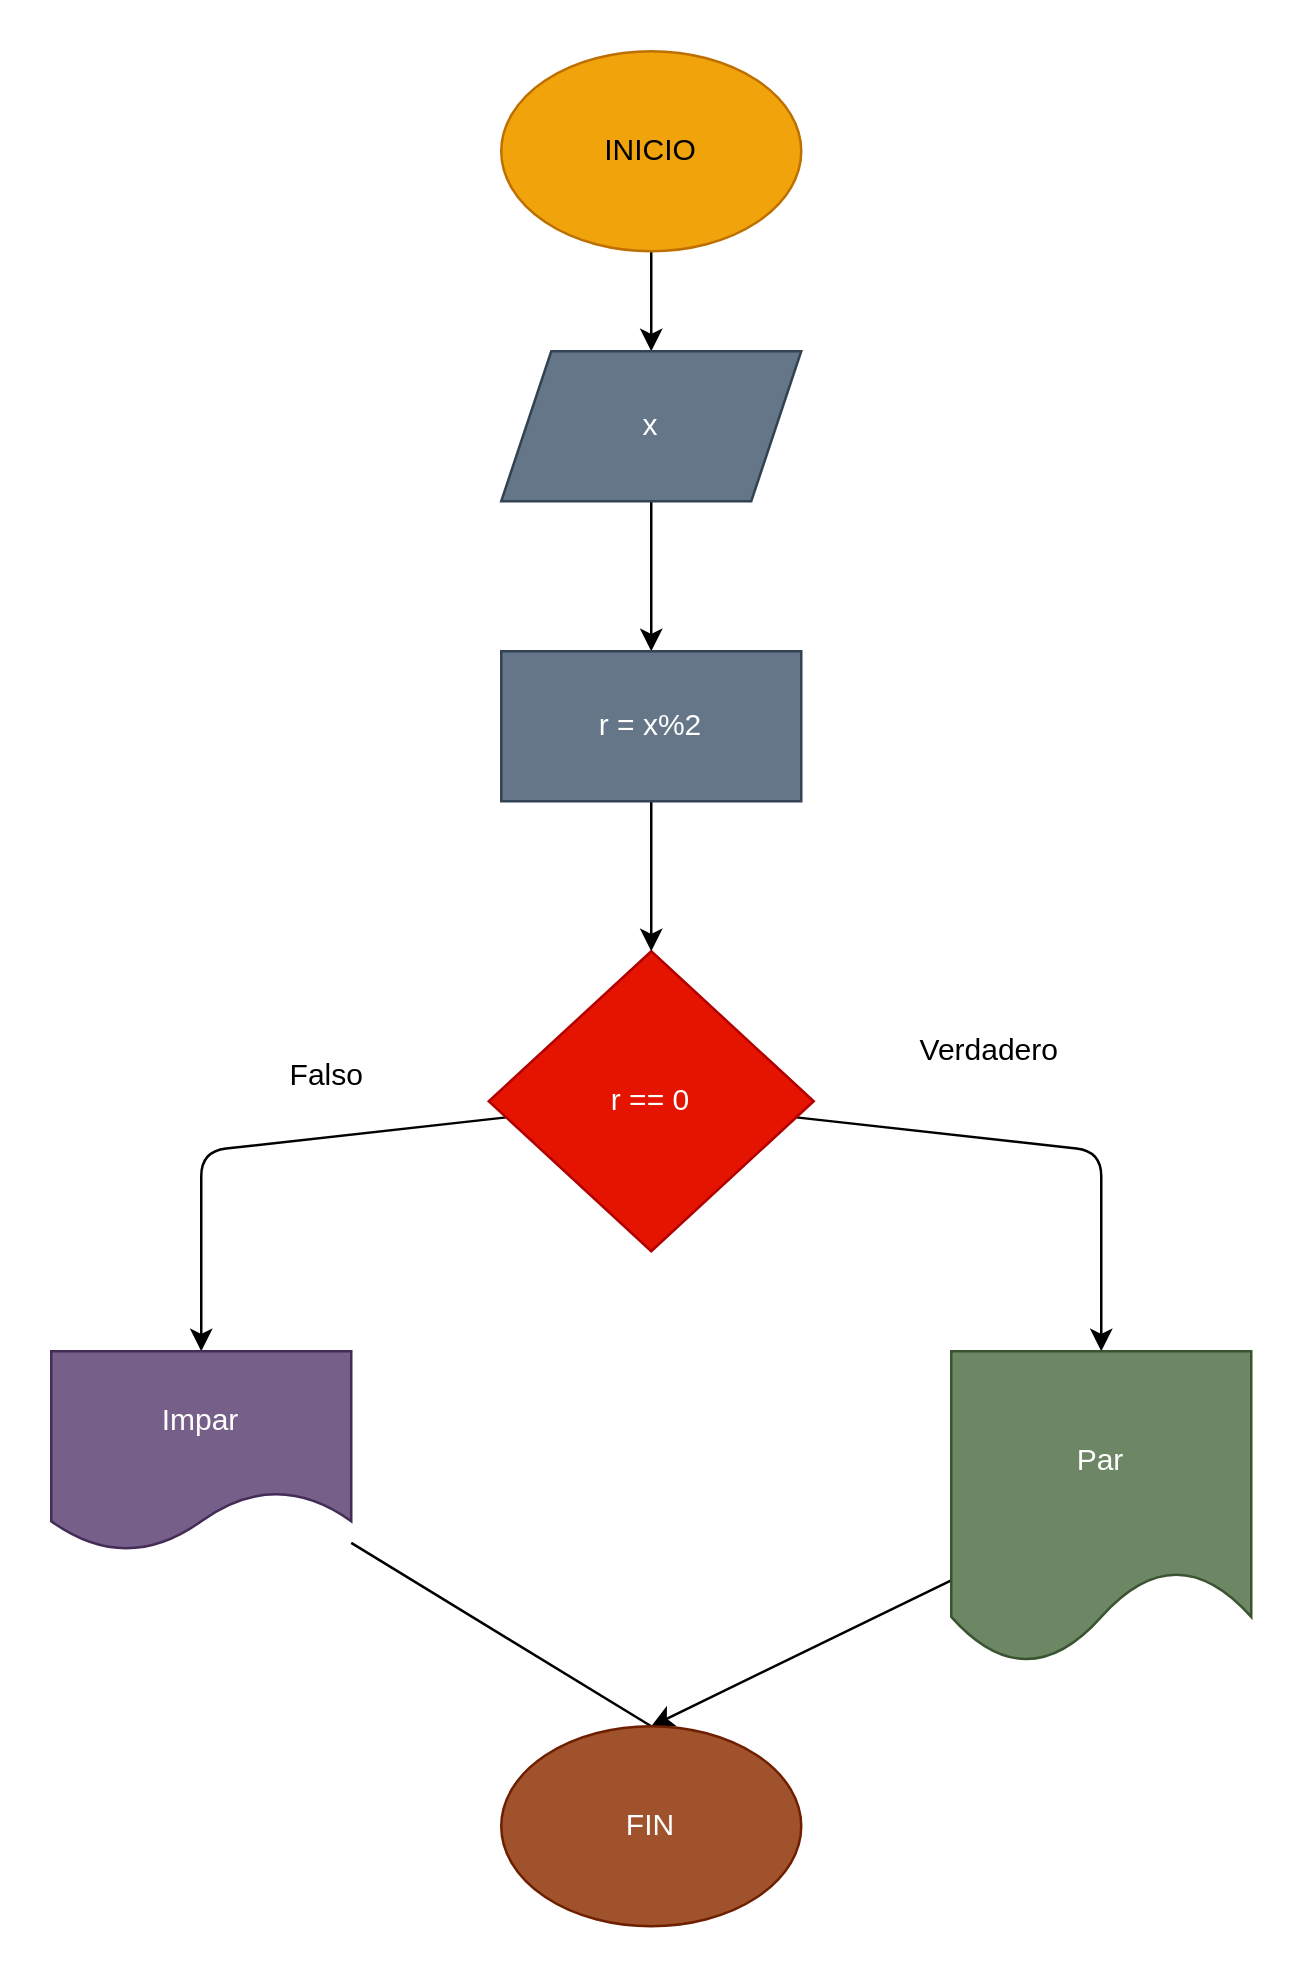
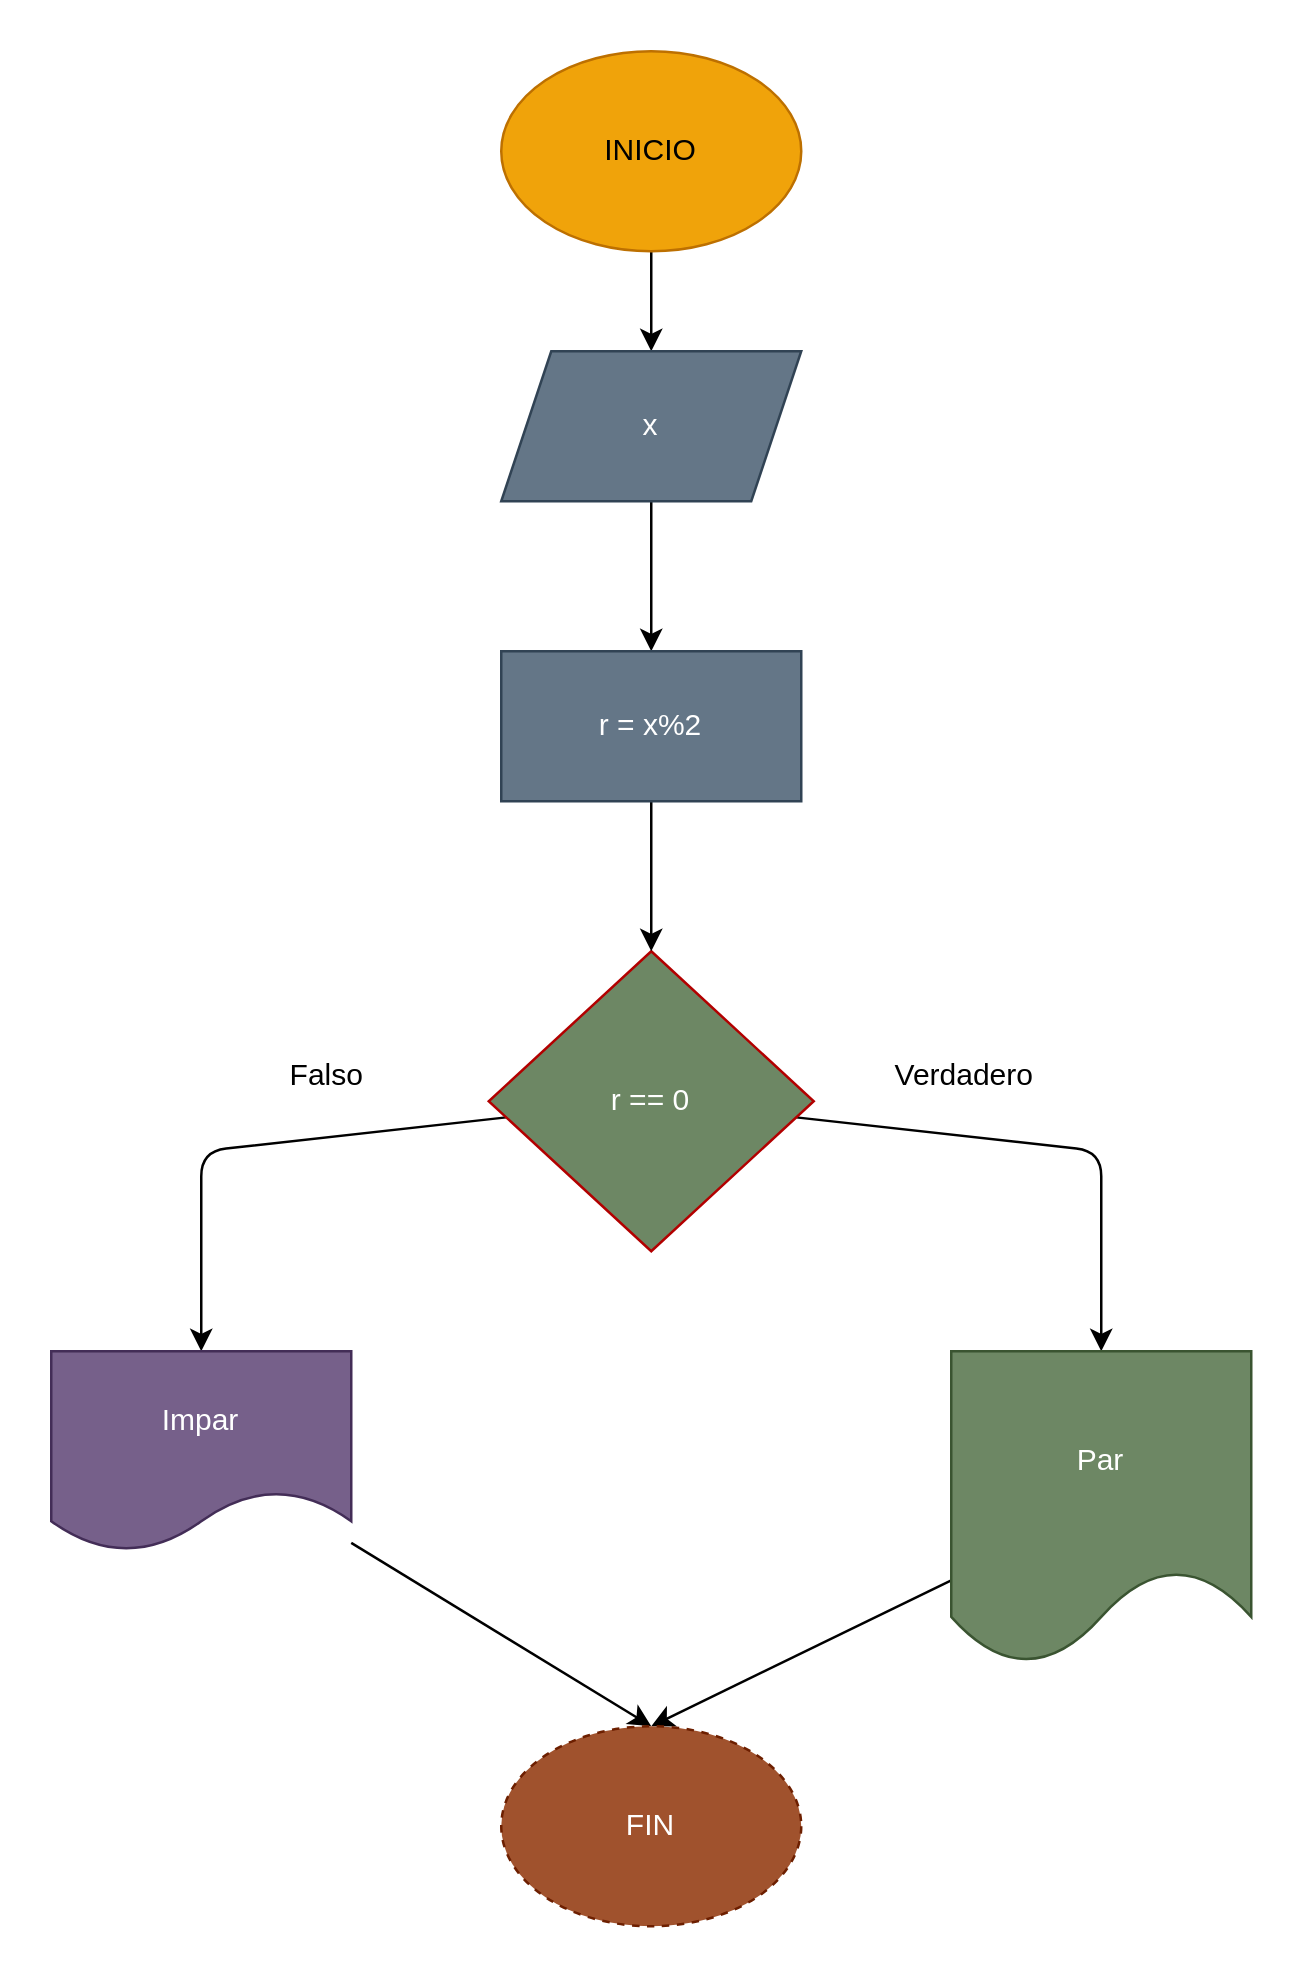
node "Verdadero": moved (989, 1051) -> (964, 1076)
node "r == 0": fillcolor #e51400 -> #6d8764
edge "Impar" -- "FIN": arrowhead none -> classic
node "FIN": style solid -> dashed
